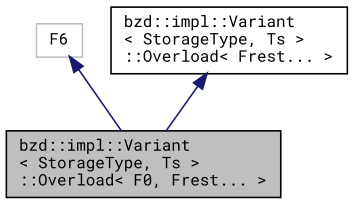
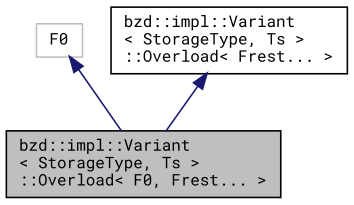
node "F6": label "F6" -> "F0"
